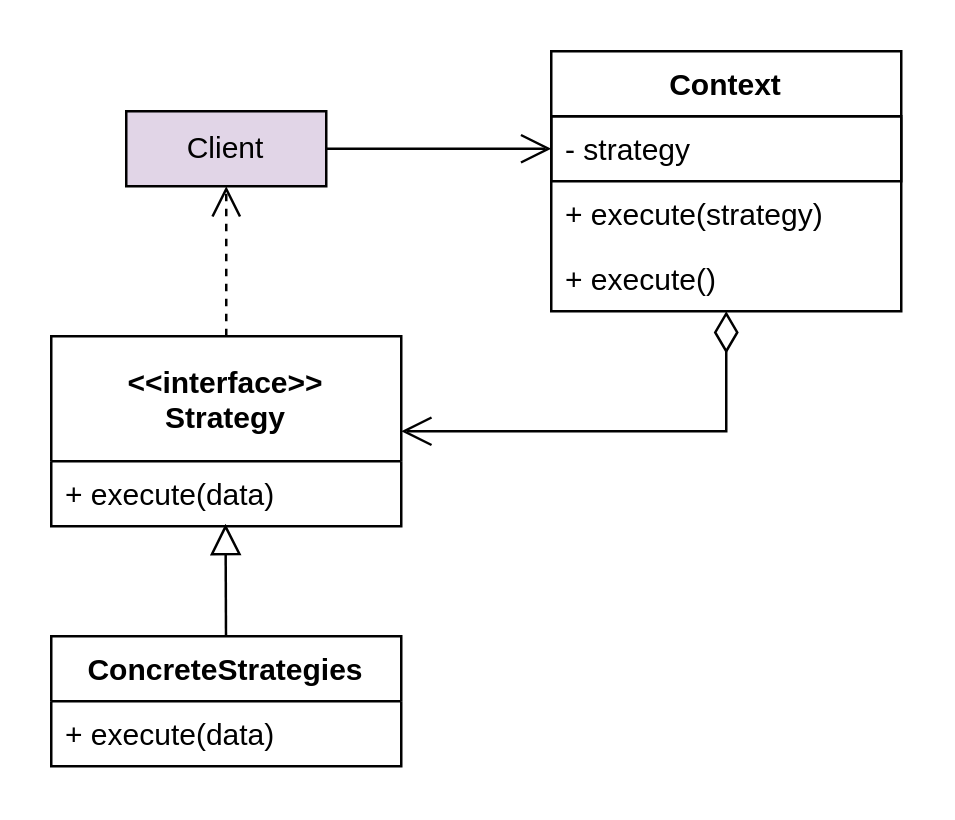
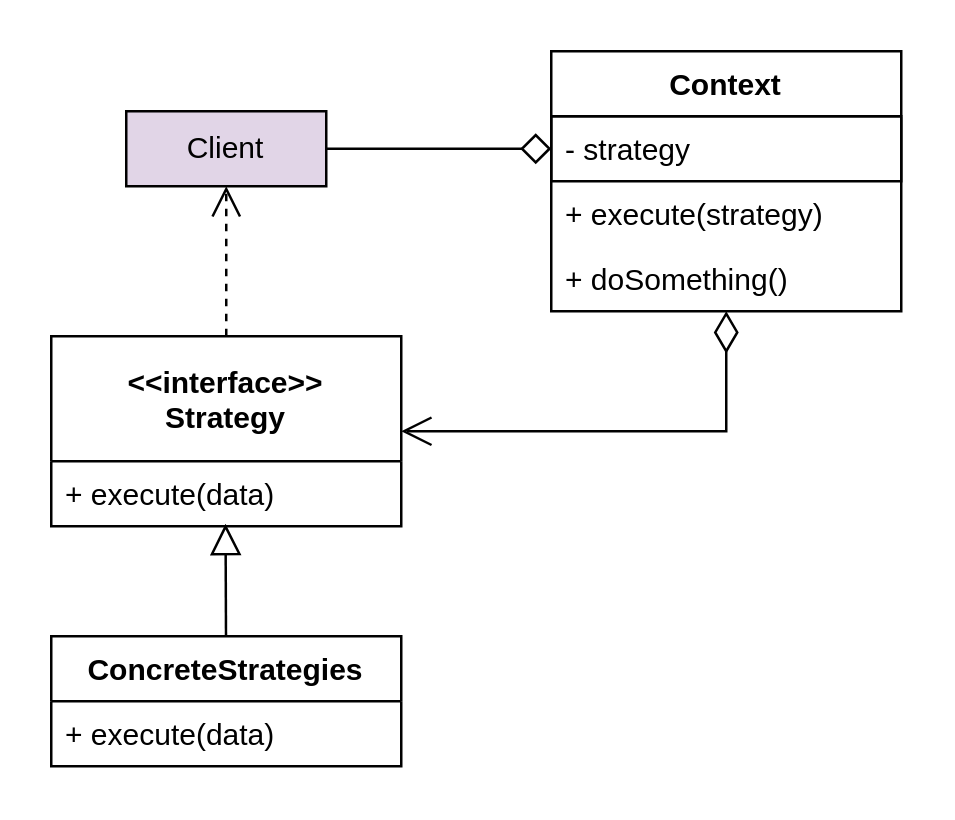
edge "Client" -> "- strategy": arrowhead open -> diamond
node "+ execute()": label "+ execute()" -> "+ doSomething()"
